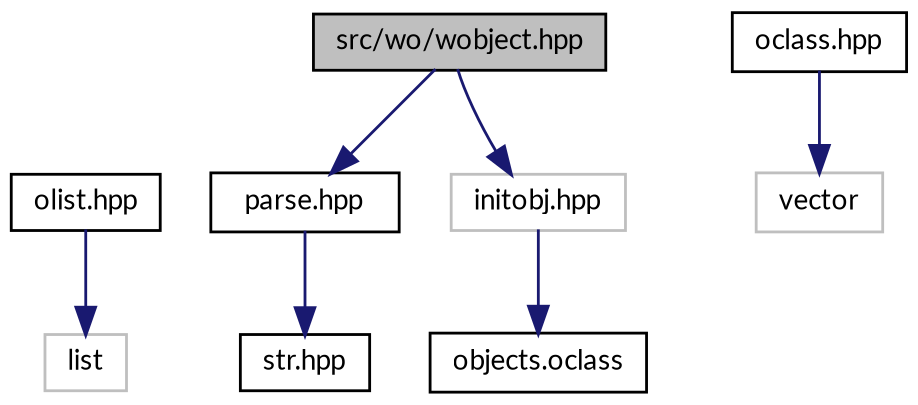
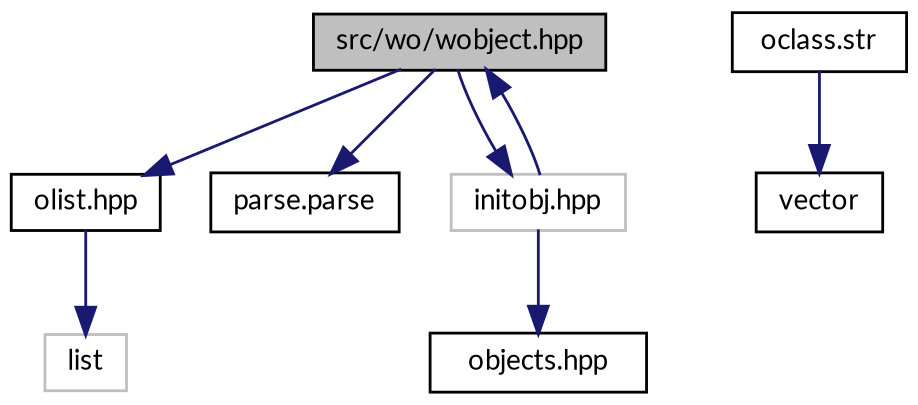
node "oclass.hpp": label "oclass.hpp" -> "oclass.str"
edge "src/wo/wobject.hpp" -> "olist.hpp": added
edge "initobj.hpp" -> "src/wo/wobject.hpp": added
node "parse.hpp": label "parse.hpp" -> "parse.parse"
node "vector": color grey75 -> black
node "str.hpp": removed
node "objects.oclass": label "objects.oclass" -> "objects.hpp"
